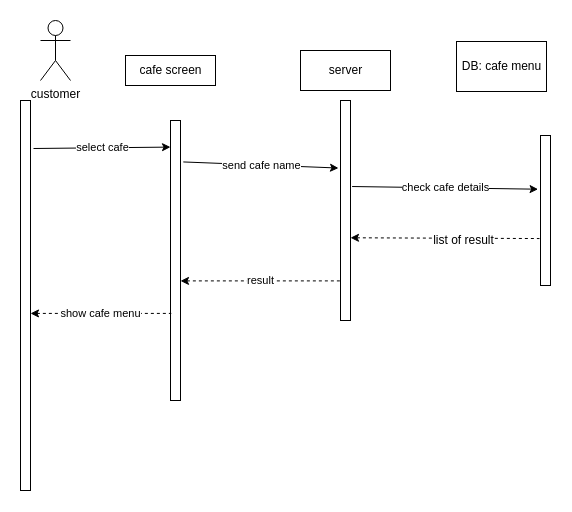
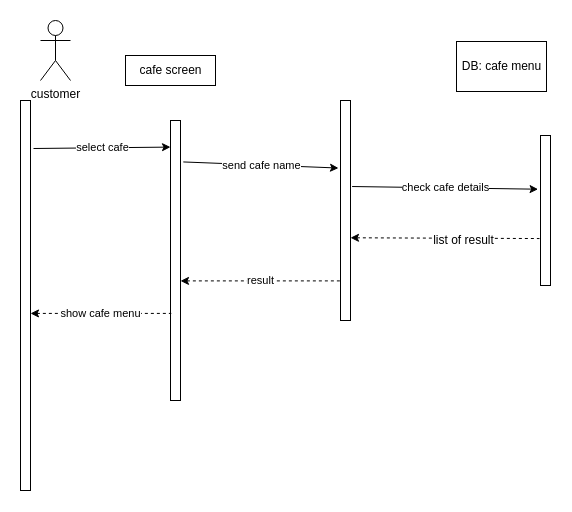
node "server": removed
